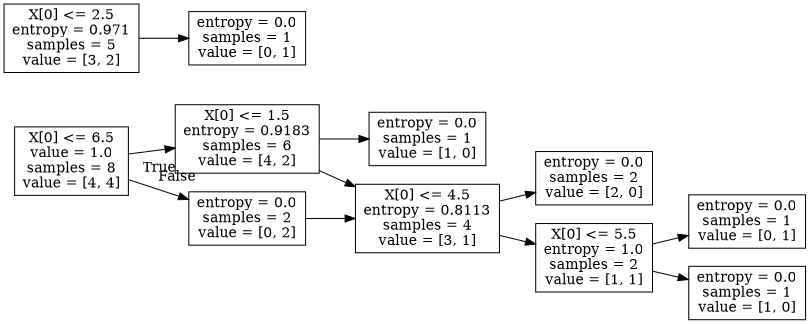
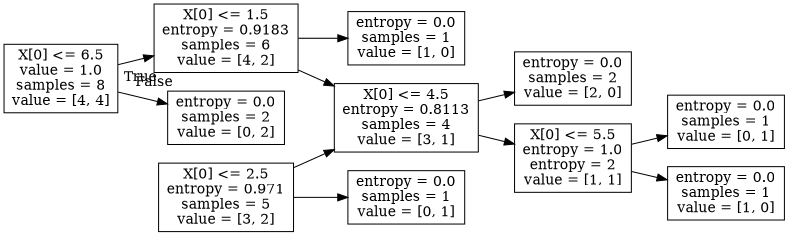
edge "entropy = 0.0 samples = 2 value = [0, 2]" -> "X[0] <= 4.5 entropy = 0.8113 samples = 4 value = [3, 1]": now "X[0] <= 2.5 entropy = 0.971 samples = 5 value = [3, 2]" -> "X[0] <= 4.5 entropy = 0.8113 samples = 4 value = [3, 1]"
node "X[0] <= 5.5 entropy = 1.0 samples = 2 value = [1, 1]": label "X[0] <= 5.5 entropy = 1.0 samples = 2 value = [1, 1]" -> "X[0] <= 5.5 entropy = 1.0 entropy = 2 value = [1, 1]"
